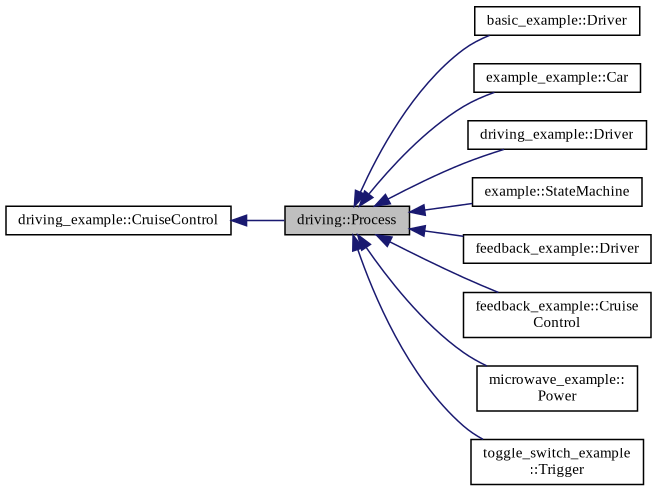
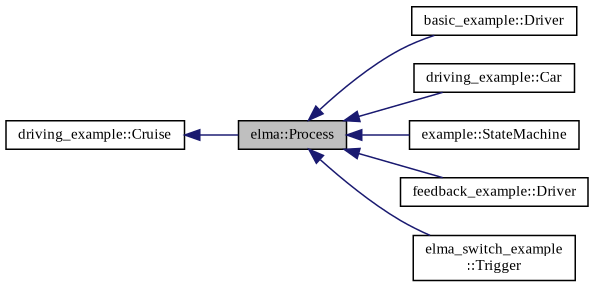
node "example_example::Car": label "example_example::Car" -> "driving_example::Car"
node "driving_example::Driver": removed
node "driving_example::CruiseControl": label "driving_example::CruiseControl" -> "driving_example::Cruise"
node "driving::Process": label "driving::Process" -> "elma::Process"
node "feedback_example::Cruise Control": removed
node "microwave_example:: Power": removed
node "toggle_switch_example ::Trigger": label "toggle_switch_example ::Trigger" -> "elma_switch_example ::Trigger"
